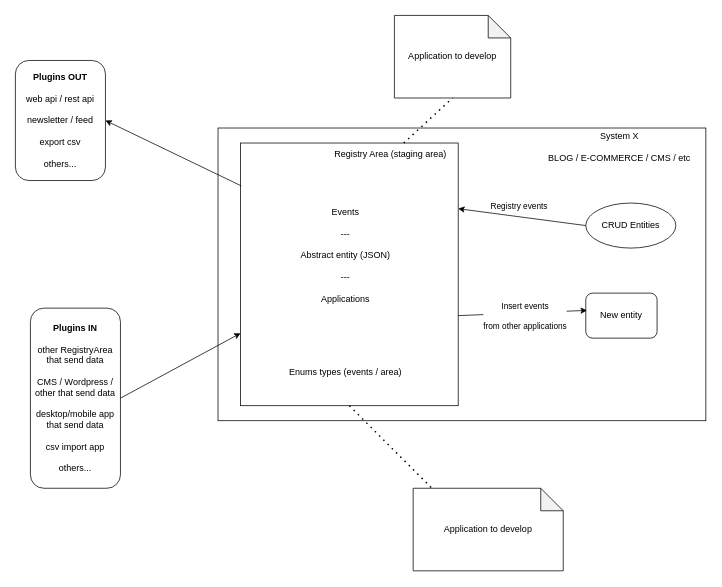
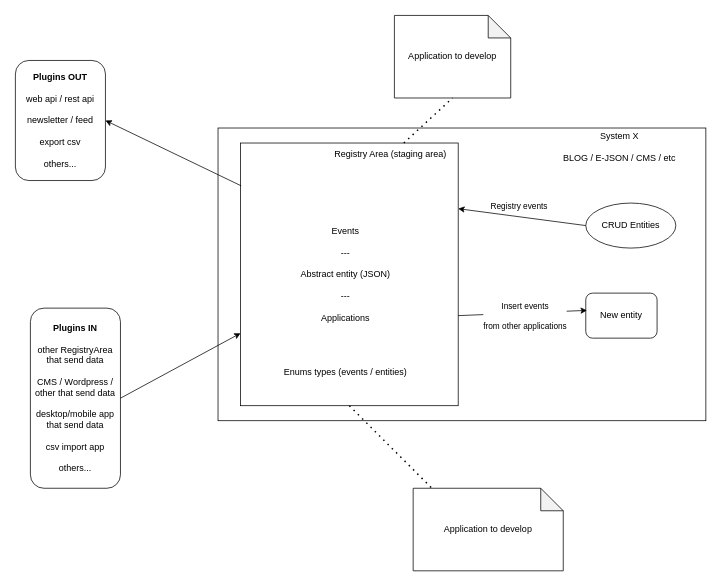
node "System X BLOG / E-COMMERCE / CMS / etc": label "System X BLOG / E-COMMERCE / CMS / etc" -> "System X BLOG / E-JSON / CMS / etc"
node "Events --- Abstract entity (JSON) --- Applications": moved (345, 255) -> (345, 274)
node "Enums types (events / area)": label "Enums types (events / area)" -> "Enums types (events / entities)"
